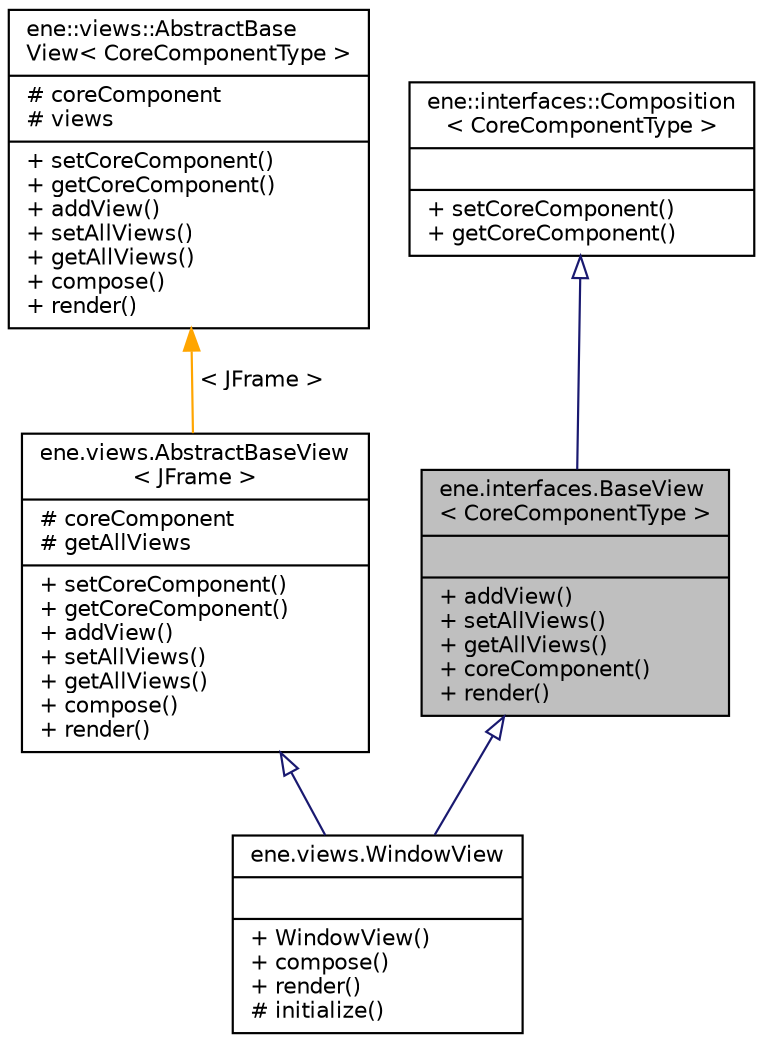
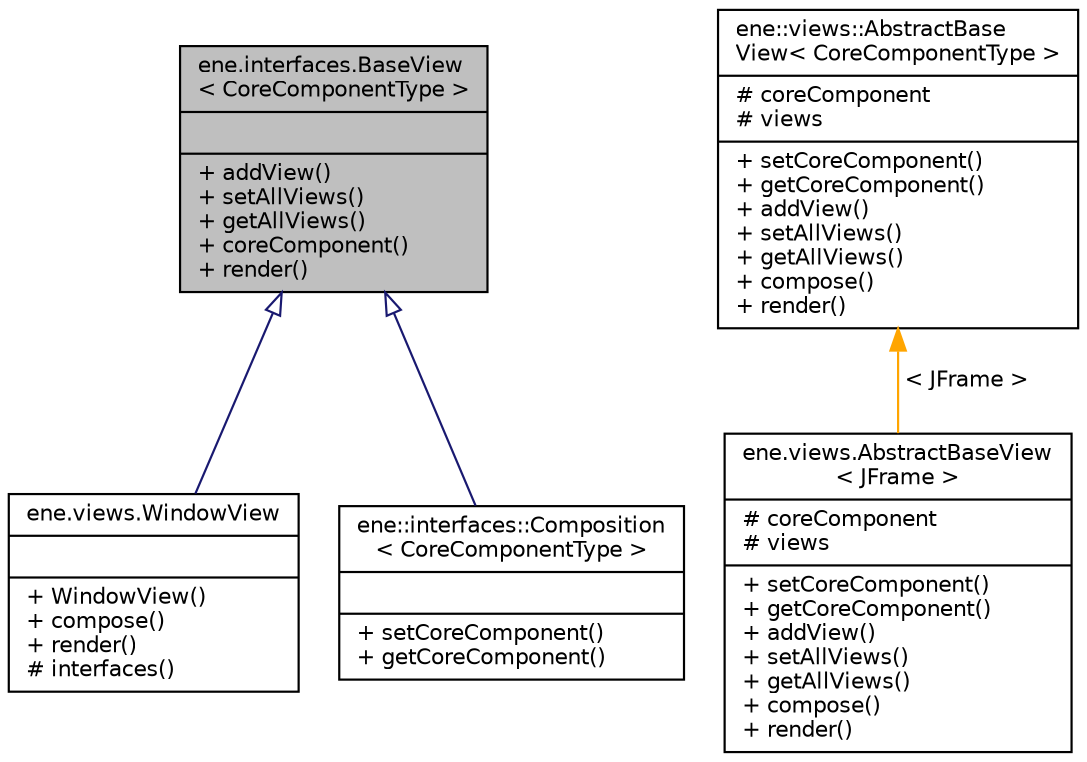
edge "ene.interfaces.BaseView" -> "ene::interfaces::Composition": reversed
node "ene.views.AbstractBaseView": text "# getAllViews" -> "# views"
edge "ene.views.WindowView" -> "ene.views.AbstractBaseView": removed
node "ene.views.WindowView": text "# initialize()" -> "# interfaces()"
